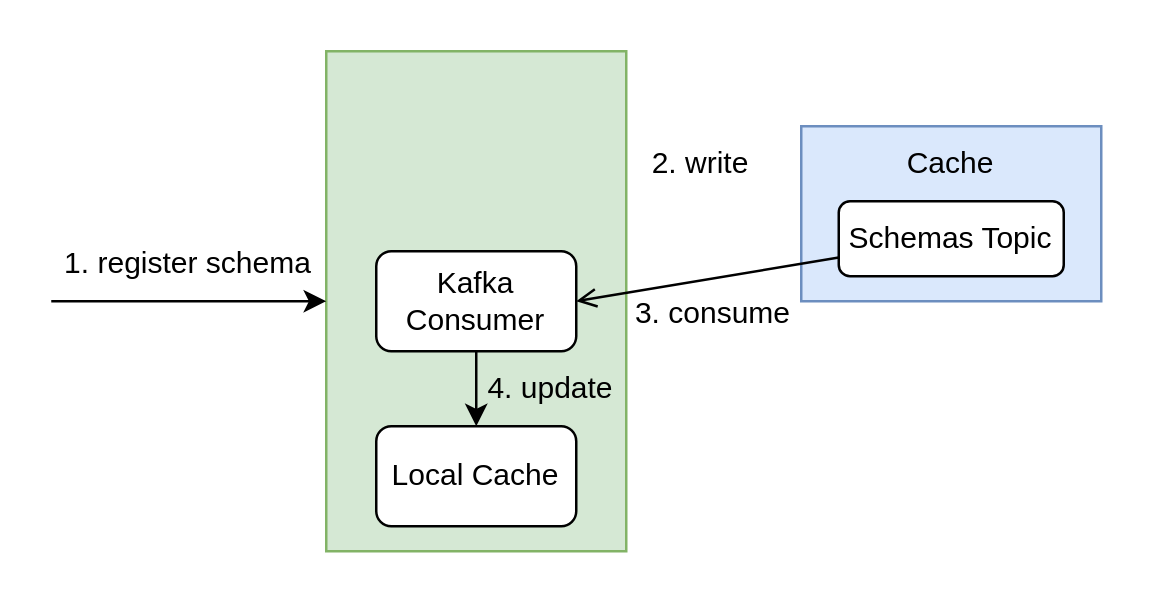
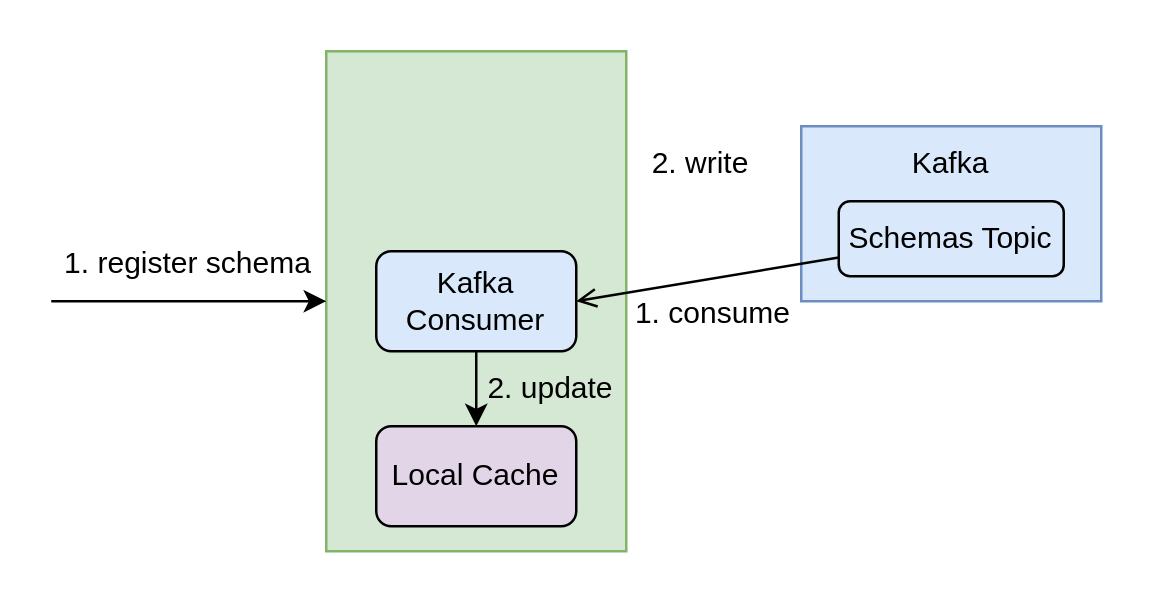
node "Cache": label "Cache" -> "Kafka"
node "Schemas Topic": fillcolor #ffffff -> #dae8fc
node "Kafka Consumer": fillcolor #ffffff -> #dae8fc
node "3. consume": label "3. consume" -> "1. consume"
node "4. update": label "4. update" -> "2. update"
node "Local Cache": fillcolor #ffffff -> #e1d5e7
